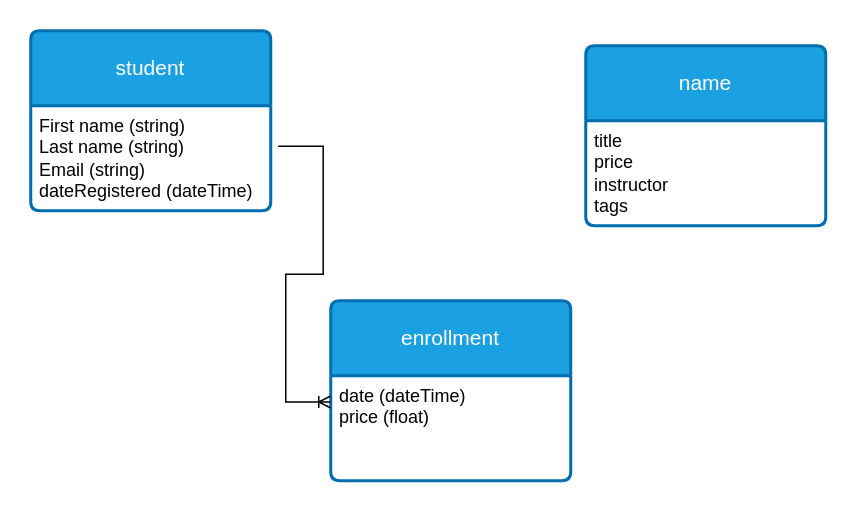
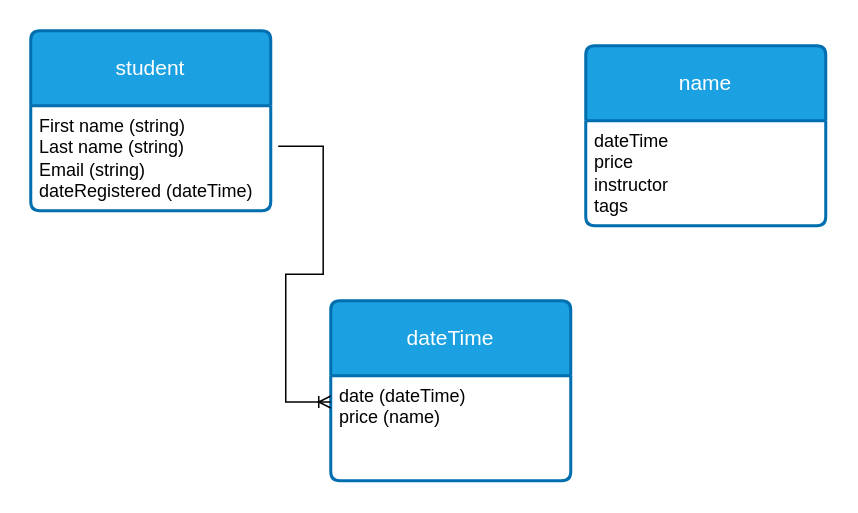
node "title price instructor tags": label "title price instructor tags" -> "dateTime price instructor tags"
node "enrollment": label "enrollment" -> "dateTime"
node "date (dateTime) price (float)": label "date (dateTime) price (float)" -> "date (dateTime) price (name)"
